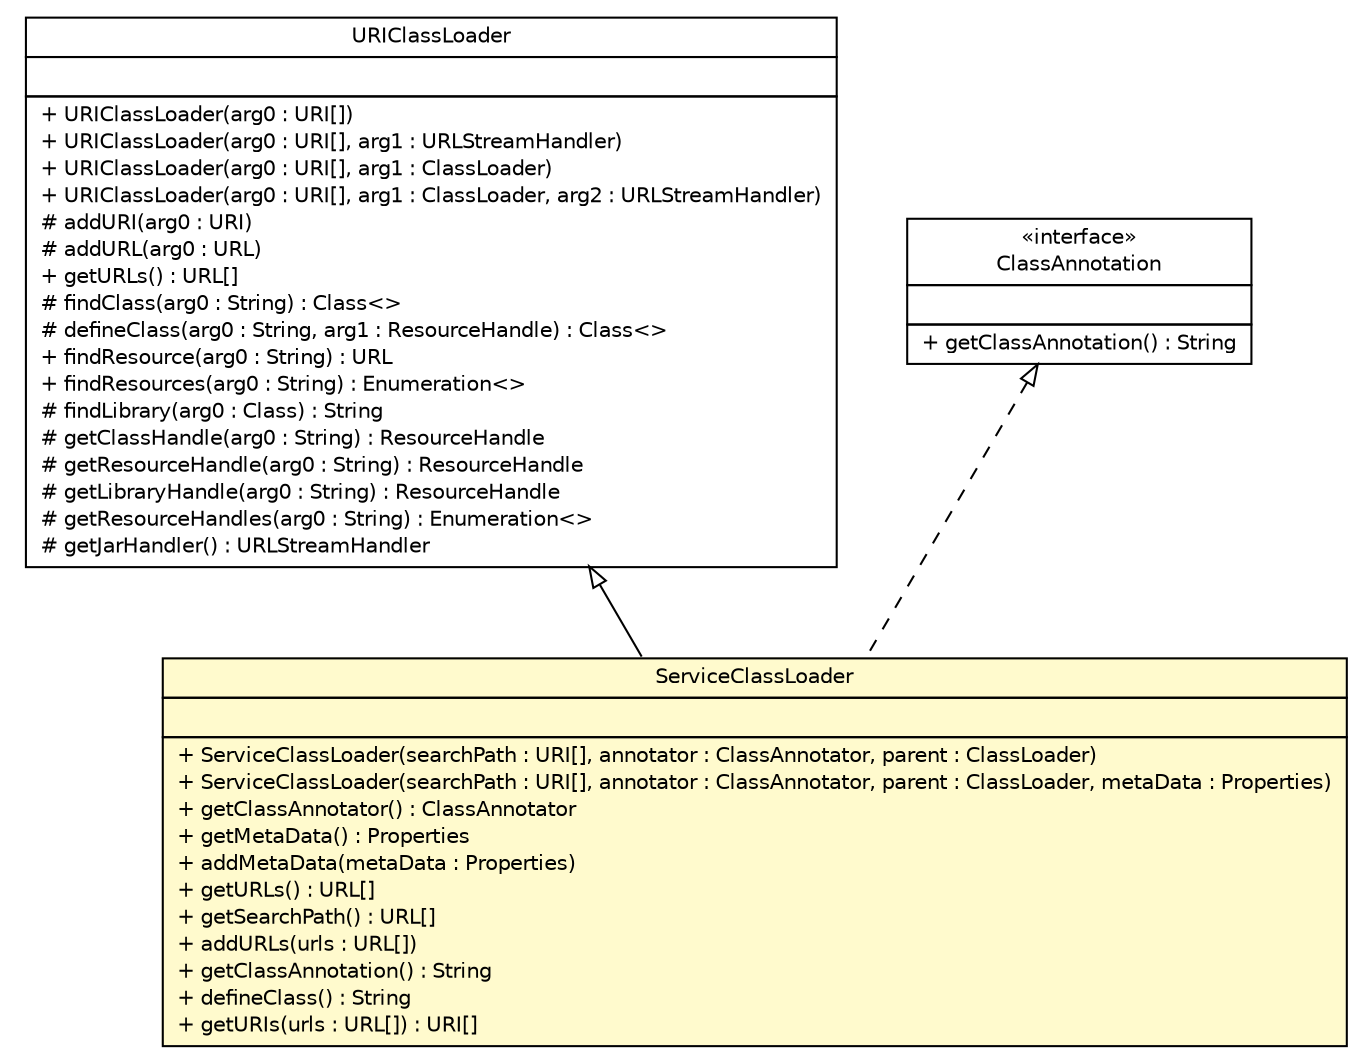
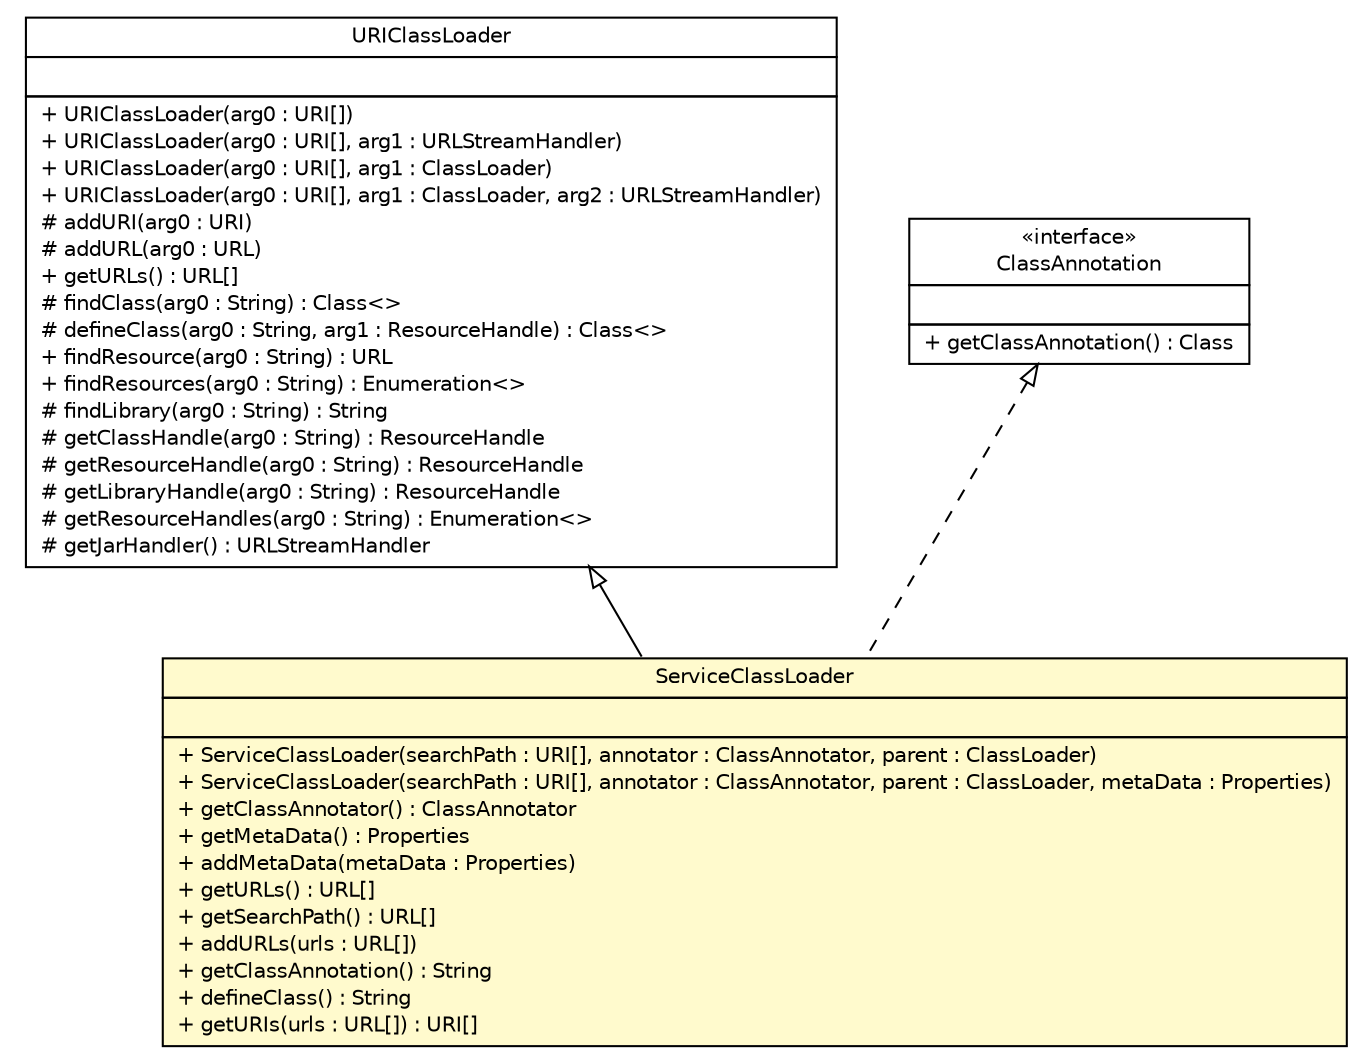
node "ClassAnnotation": text "+ getClassAnnotation() : String" -> "+ getClassAnnotation() : Class"
node "URIClassLoader": text "# findLibrary(arg0 : Class) : String" -> "# findLibrary(arg0 : String) : String"
